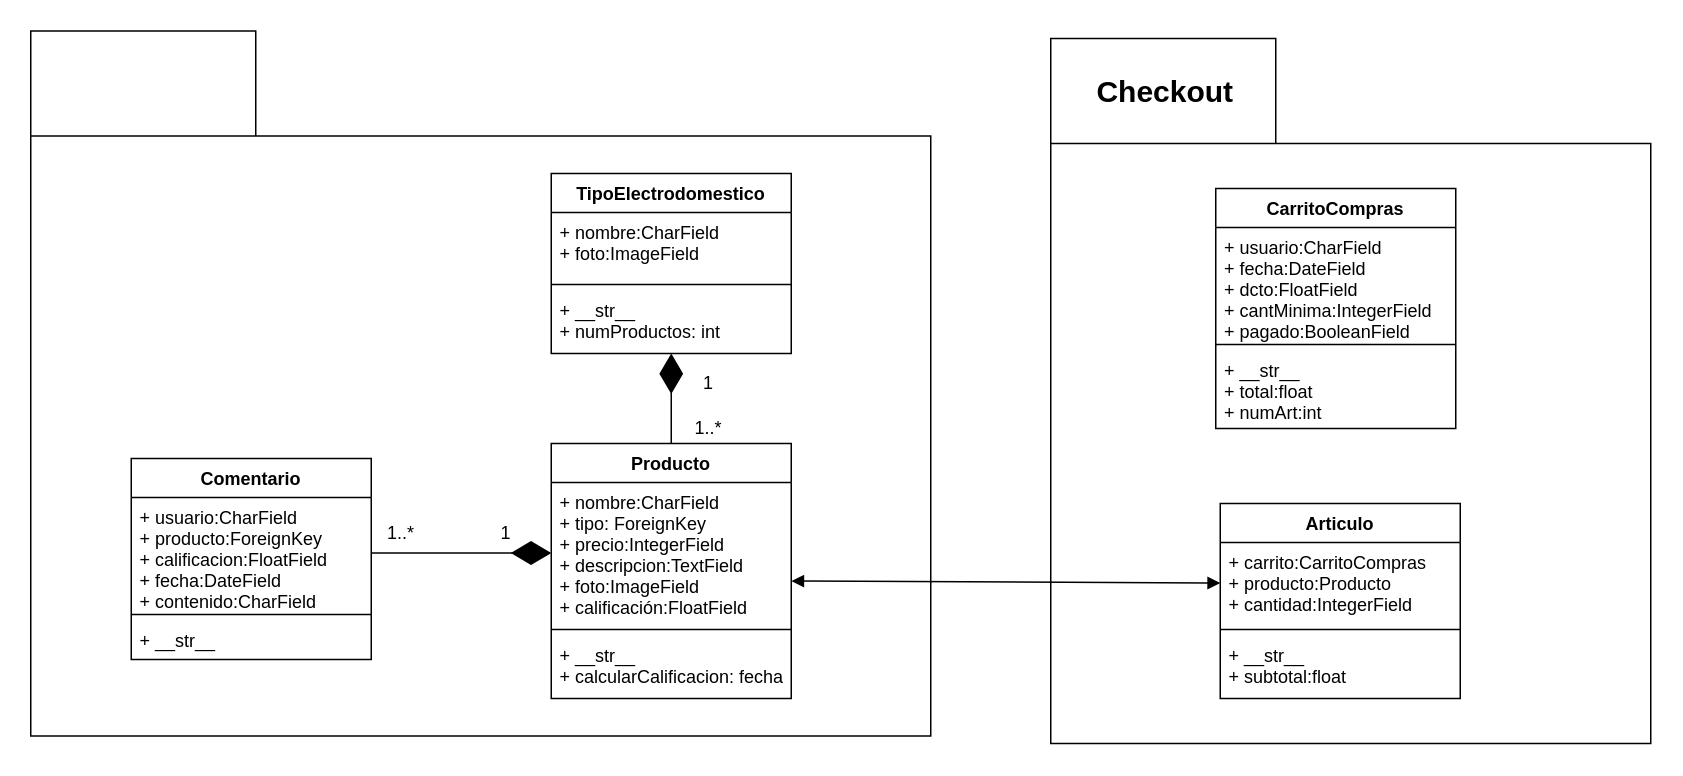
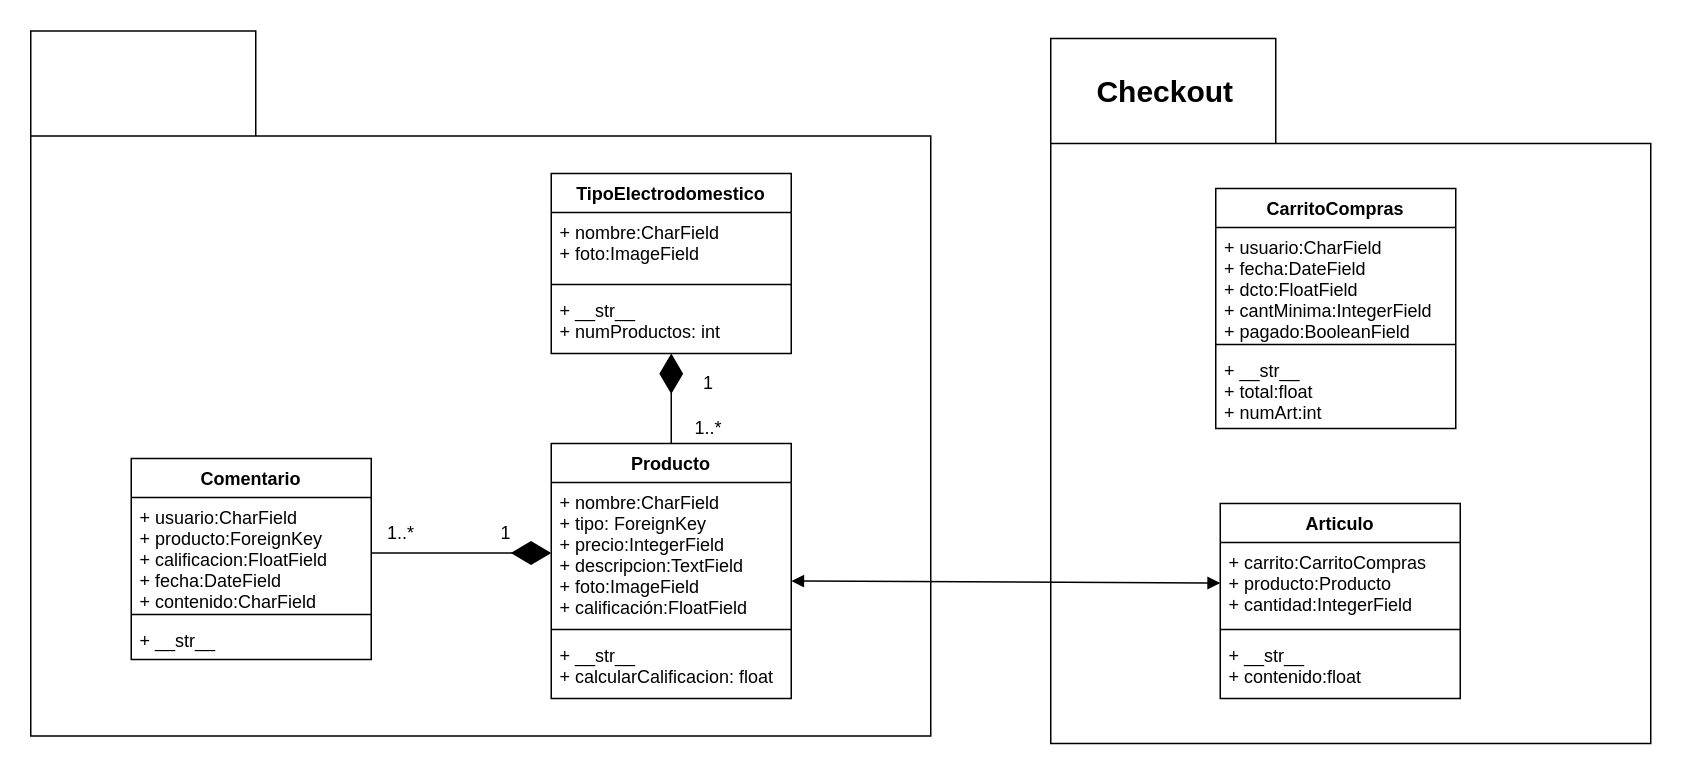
node "+ __str__ + calcularCalificacion: fecha": label "+ __str__ + calcularCalificacion: fecha" -> "+ __str__ + calcularCalificacion: float"
node "+ __str__ + subtotal:float": label "+ __str__ + subtotal:float" -> "+ __str__ + contenido:float"
